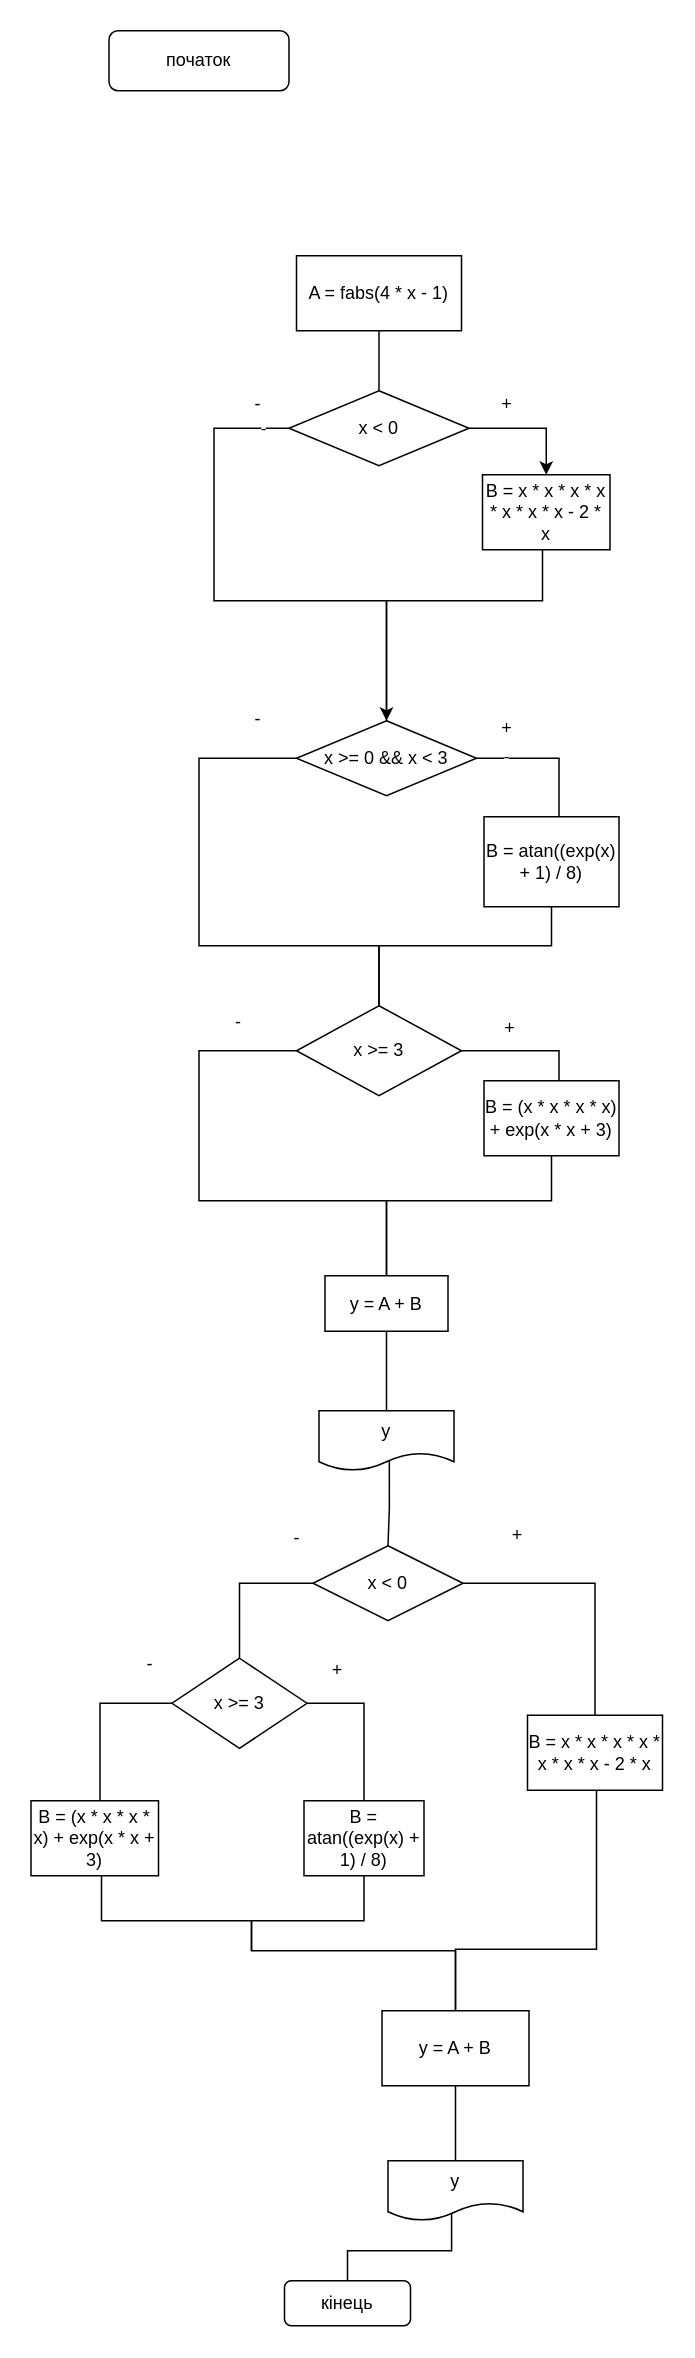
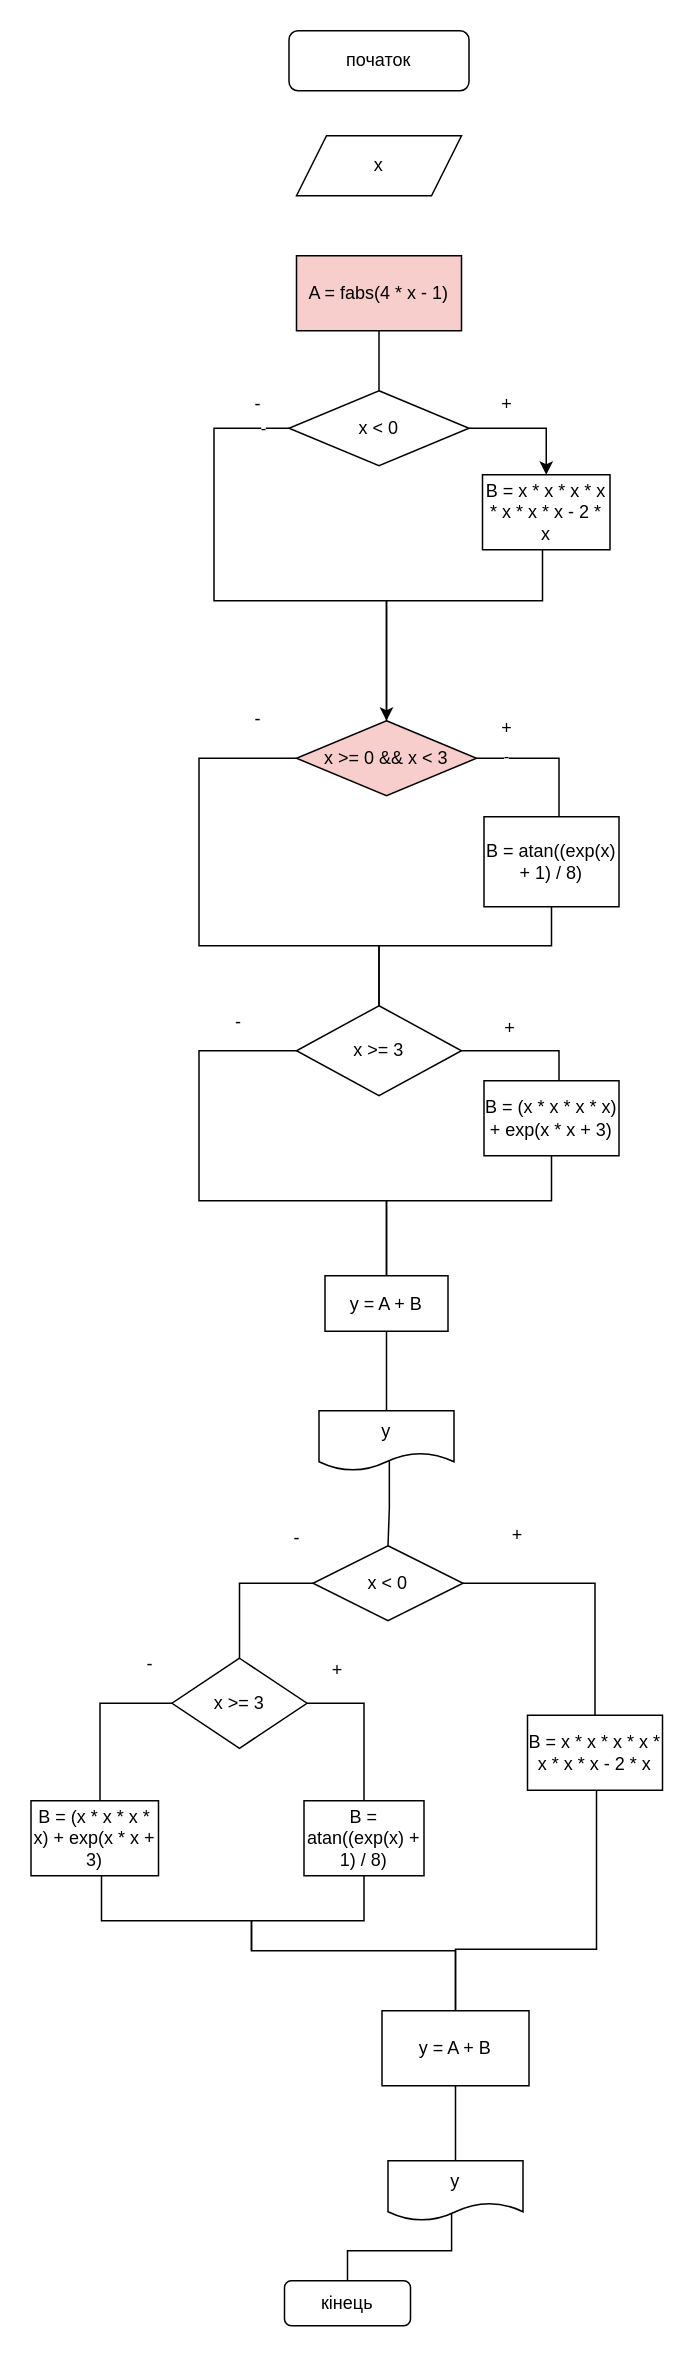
node "початок": moved (199, 61) -> (379, 61)
node "x": added
node "A = fabs(4 * x - 1)": fillcolor #ffffff -> #f8cecc
node "x >= 0 && x < 3": fillcolor #ffffff -> #f8cecc
